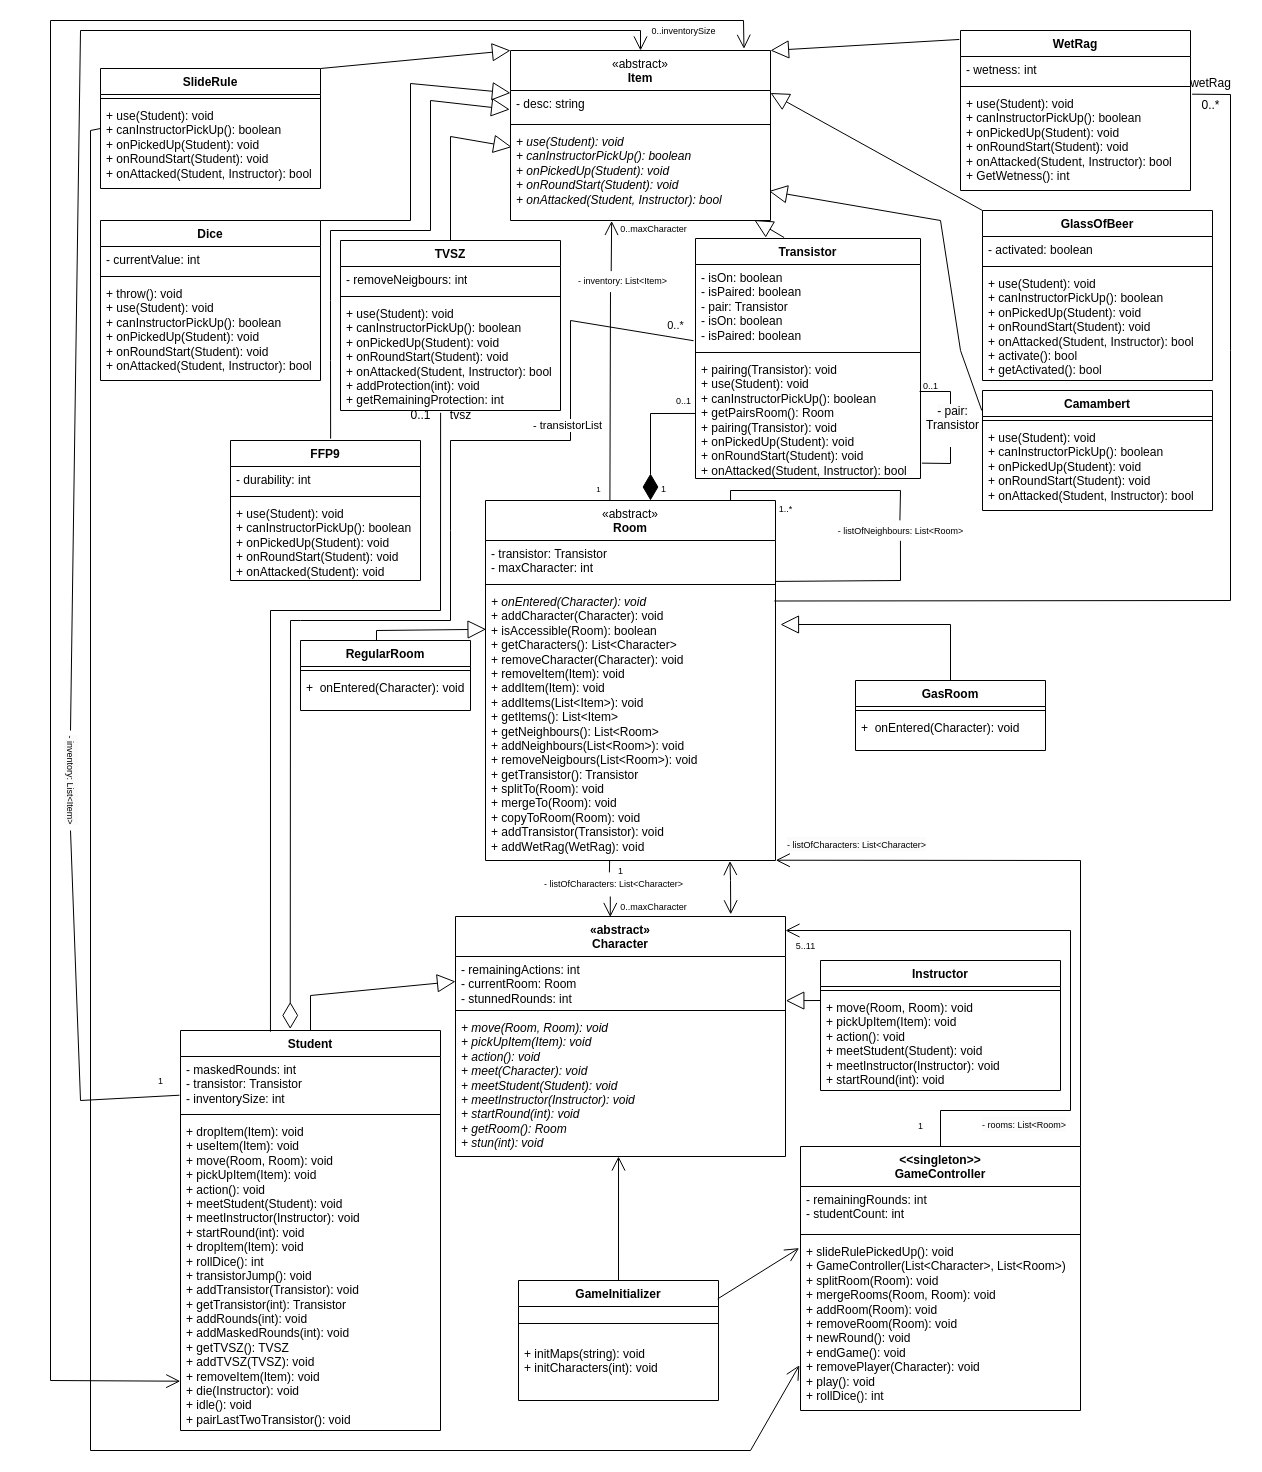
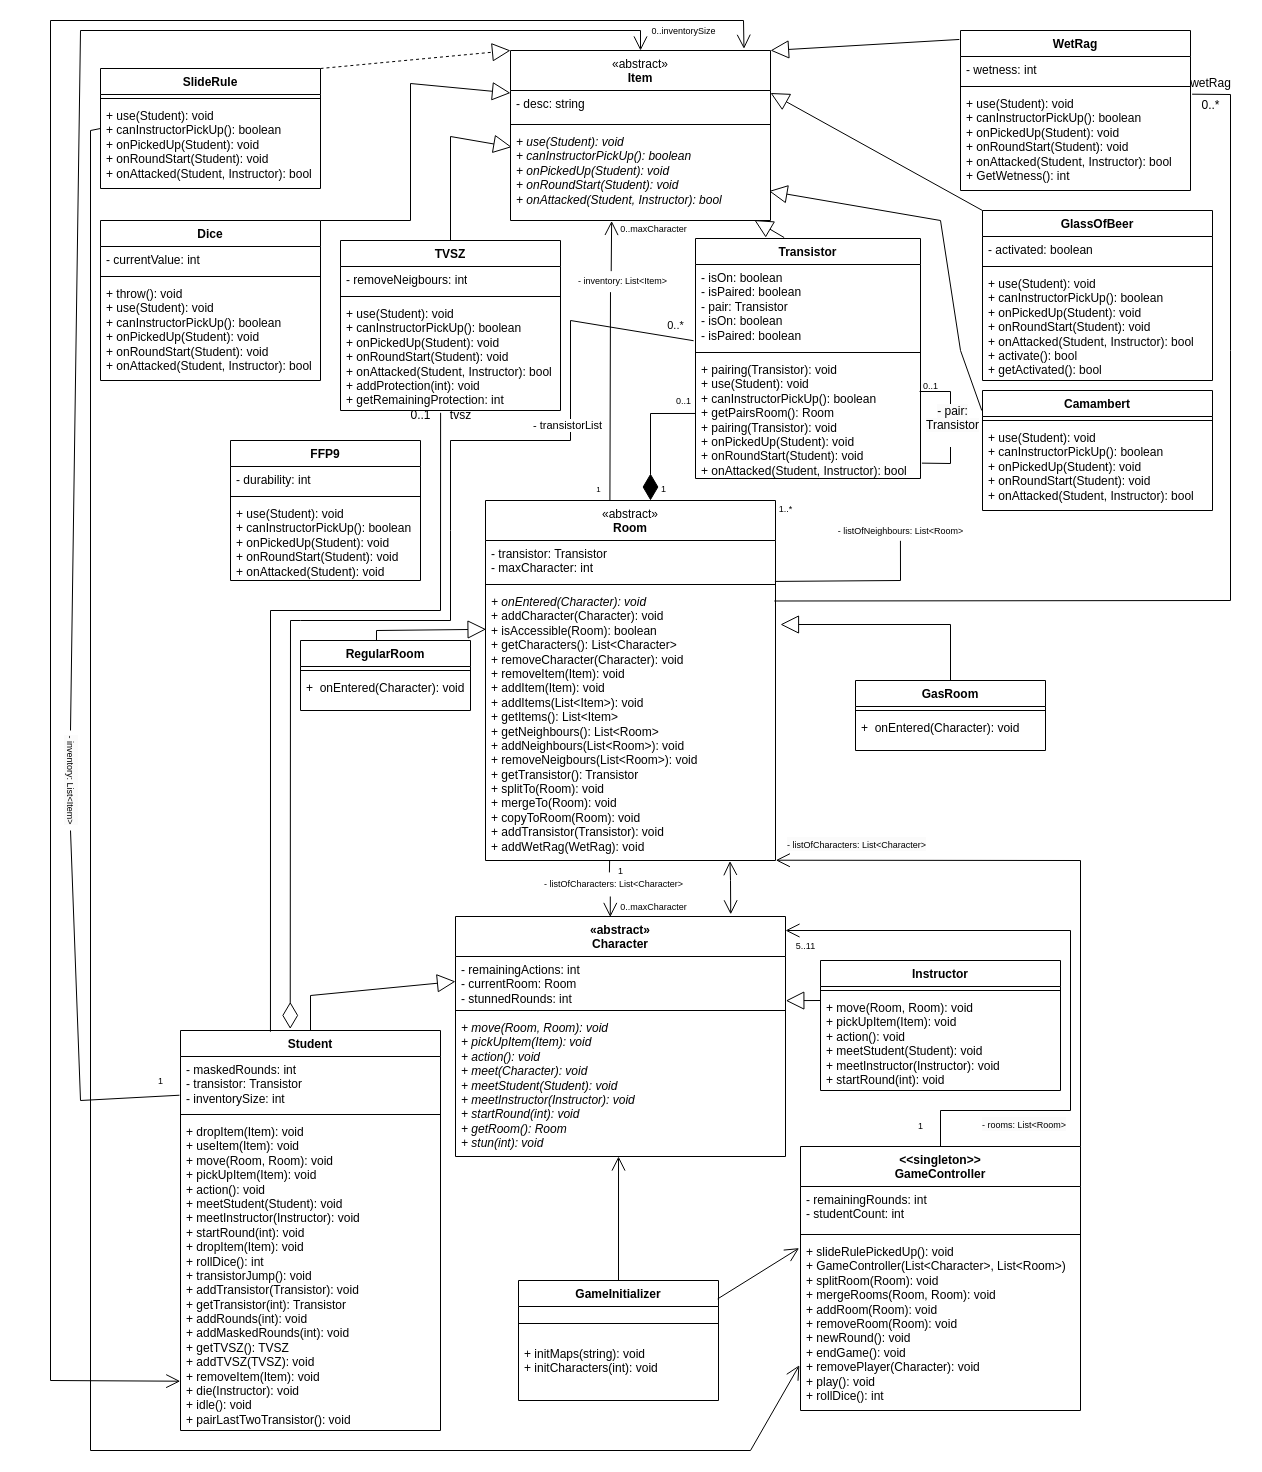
edge "SlideRule" -> "«abstract» Item": style solid -> dashed
edge "FFP9" -> "- desc: string": removed
edge "- listOfNeighbours: List<Room>" -- "«abstract» Room": removed
